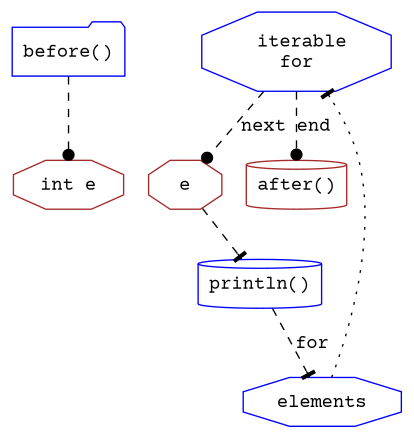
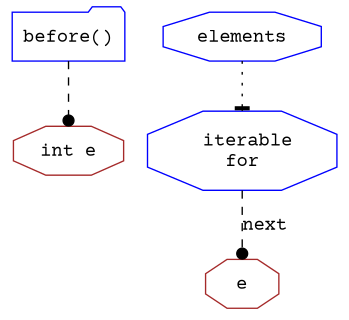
node "after()": removed
node "println()": removed
